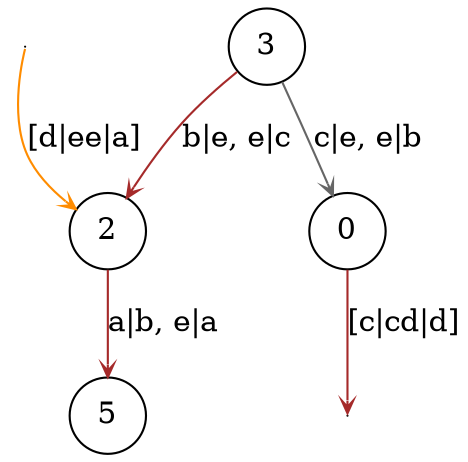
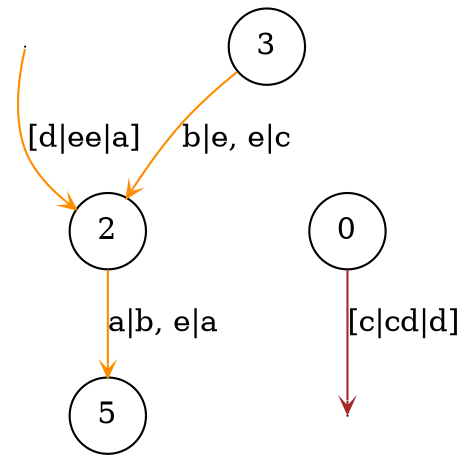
edge "3" -> "2": color brown -> darkorange
edge "3" -> "0": removed, label "c|e, e|b"
edge "2" -> "5": color brown -> darkorange
